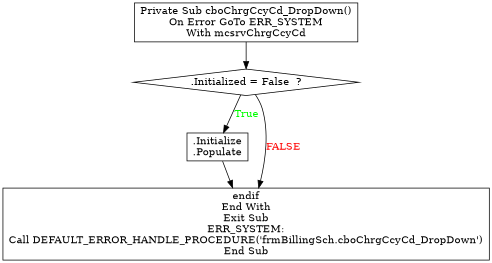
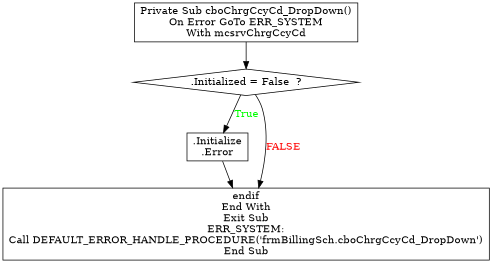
node ".Initialize .Populate": label ".Initialize .Populate" -> ".Initialize .Error"
